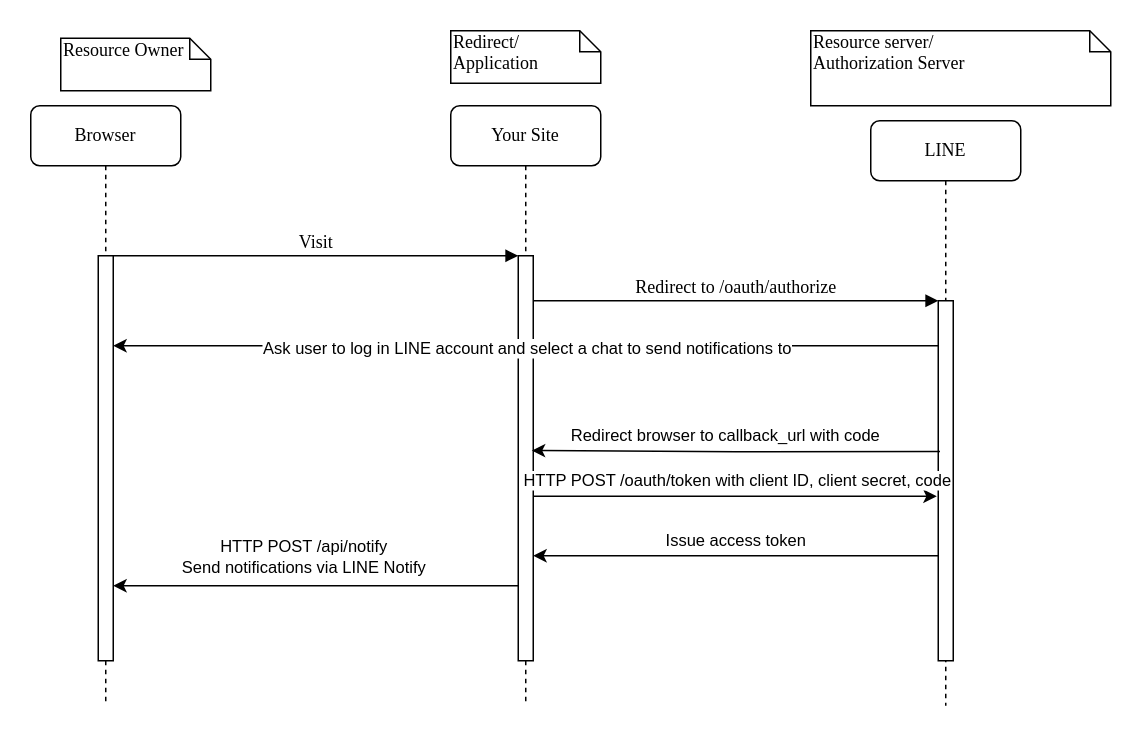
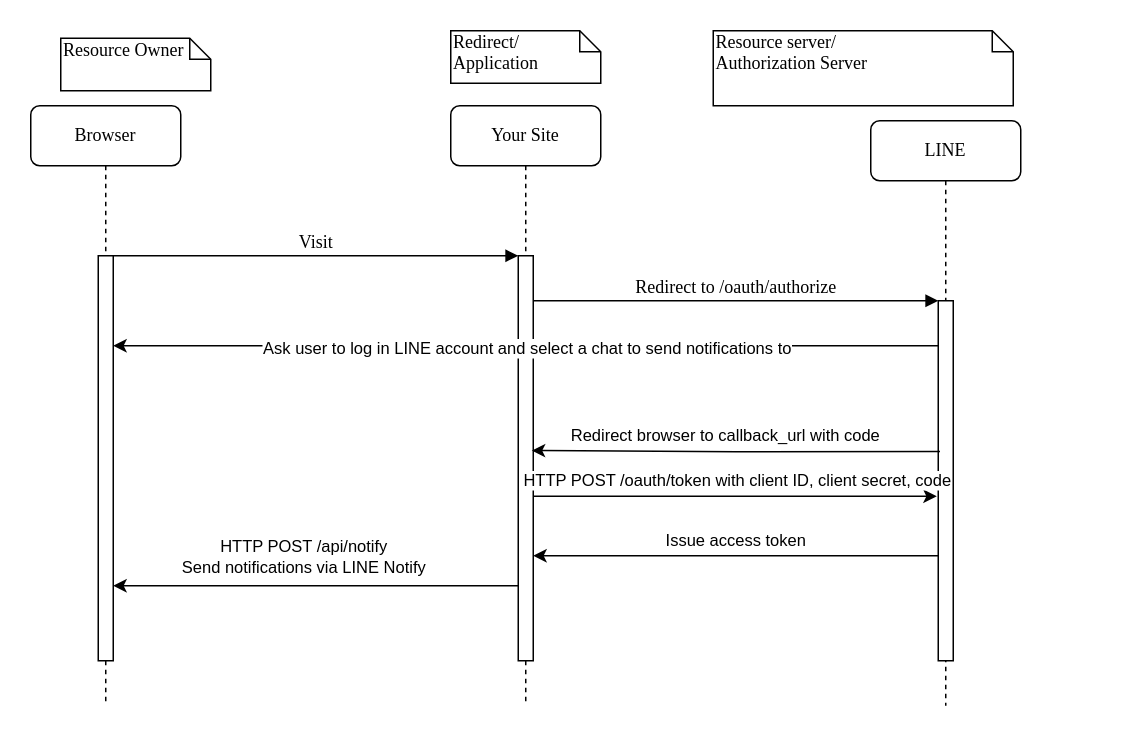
node "Resource server/ Authorization Server": moved (961, 68) -> (863, 68)
